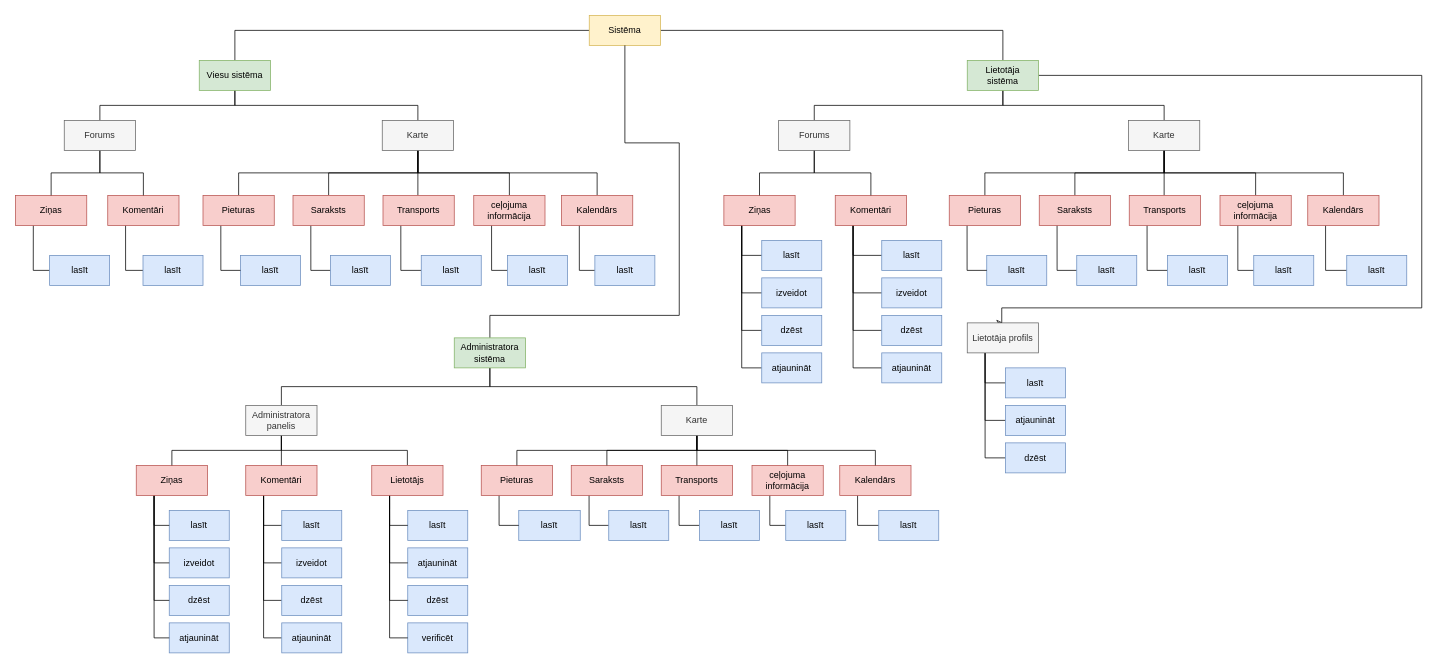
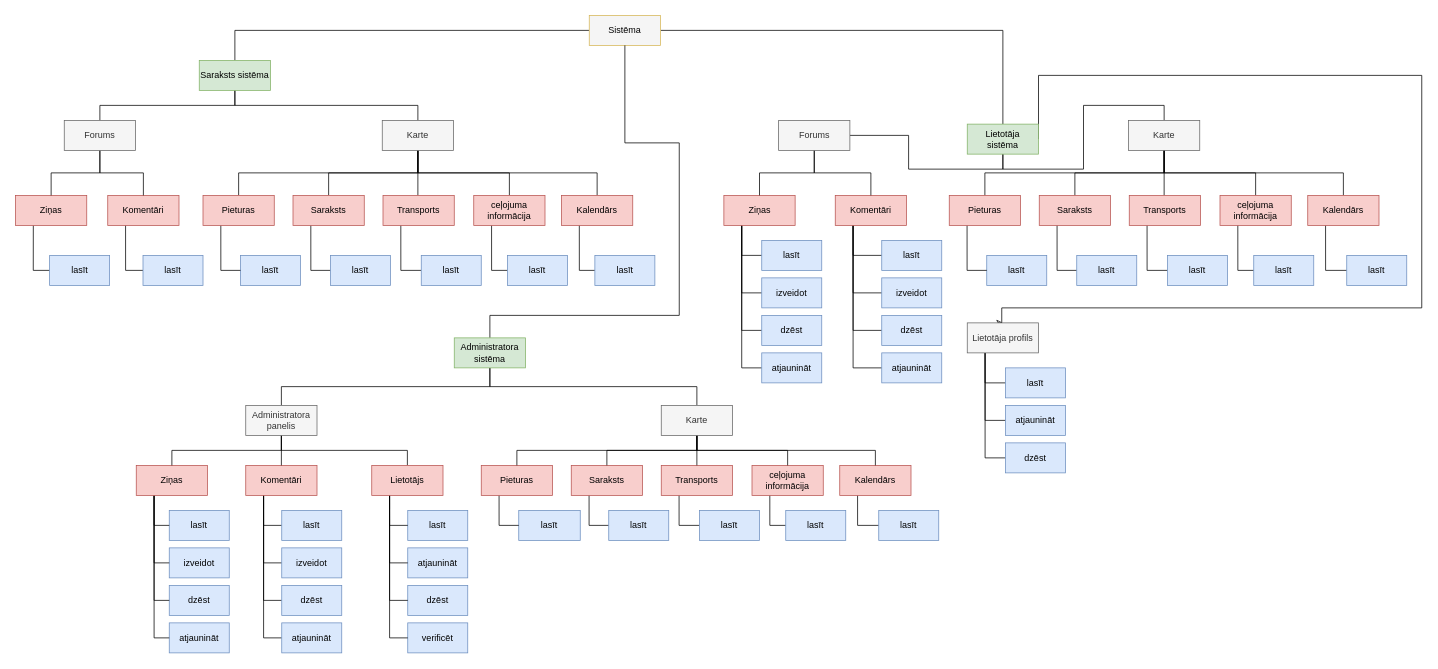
node "Sistēma": fillcolor #fff2cc -> #f5f5f5
node "Viesu sistēma": label "Viesu sistēma" -> "Saraksts sistēma"
node "Lietotāja sistēma": moved (1003, 75) -> (1003, 139)
